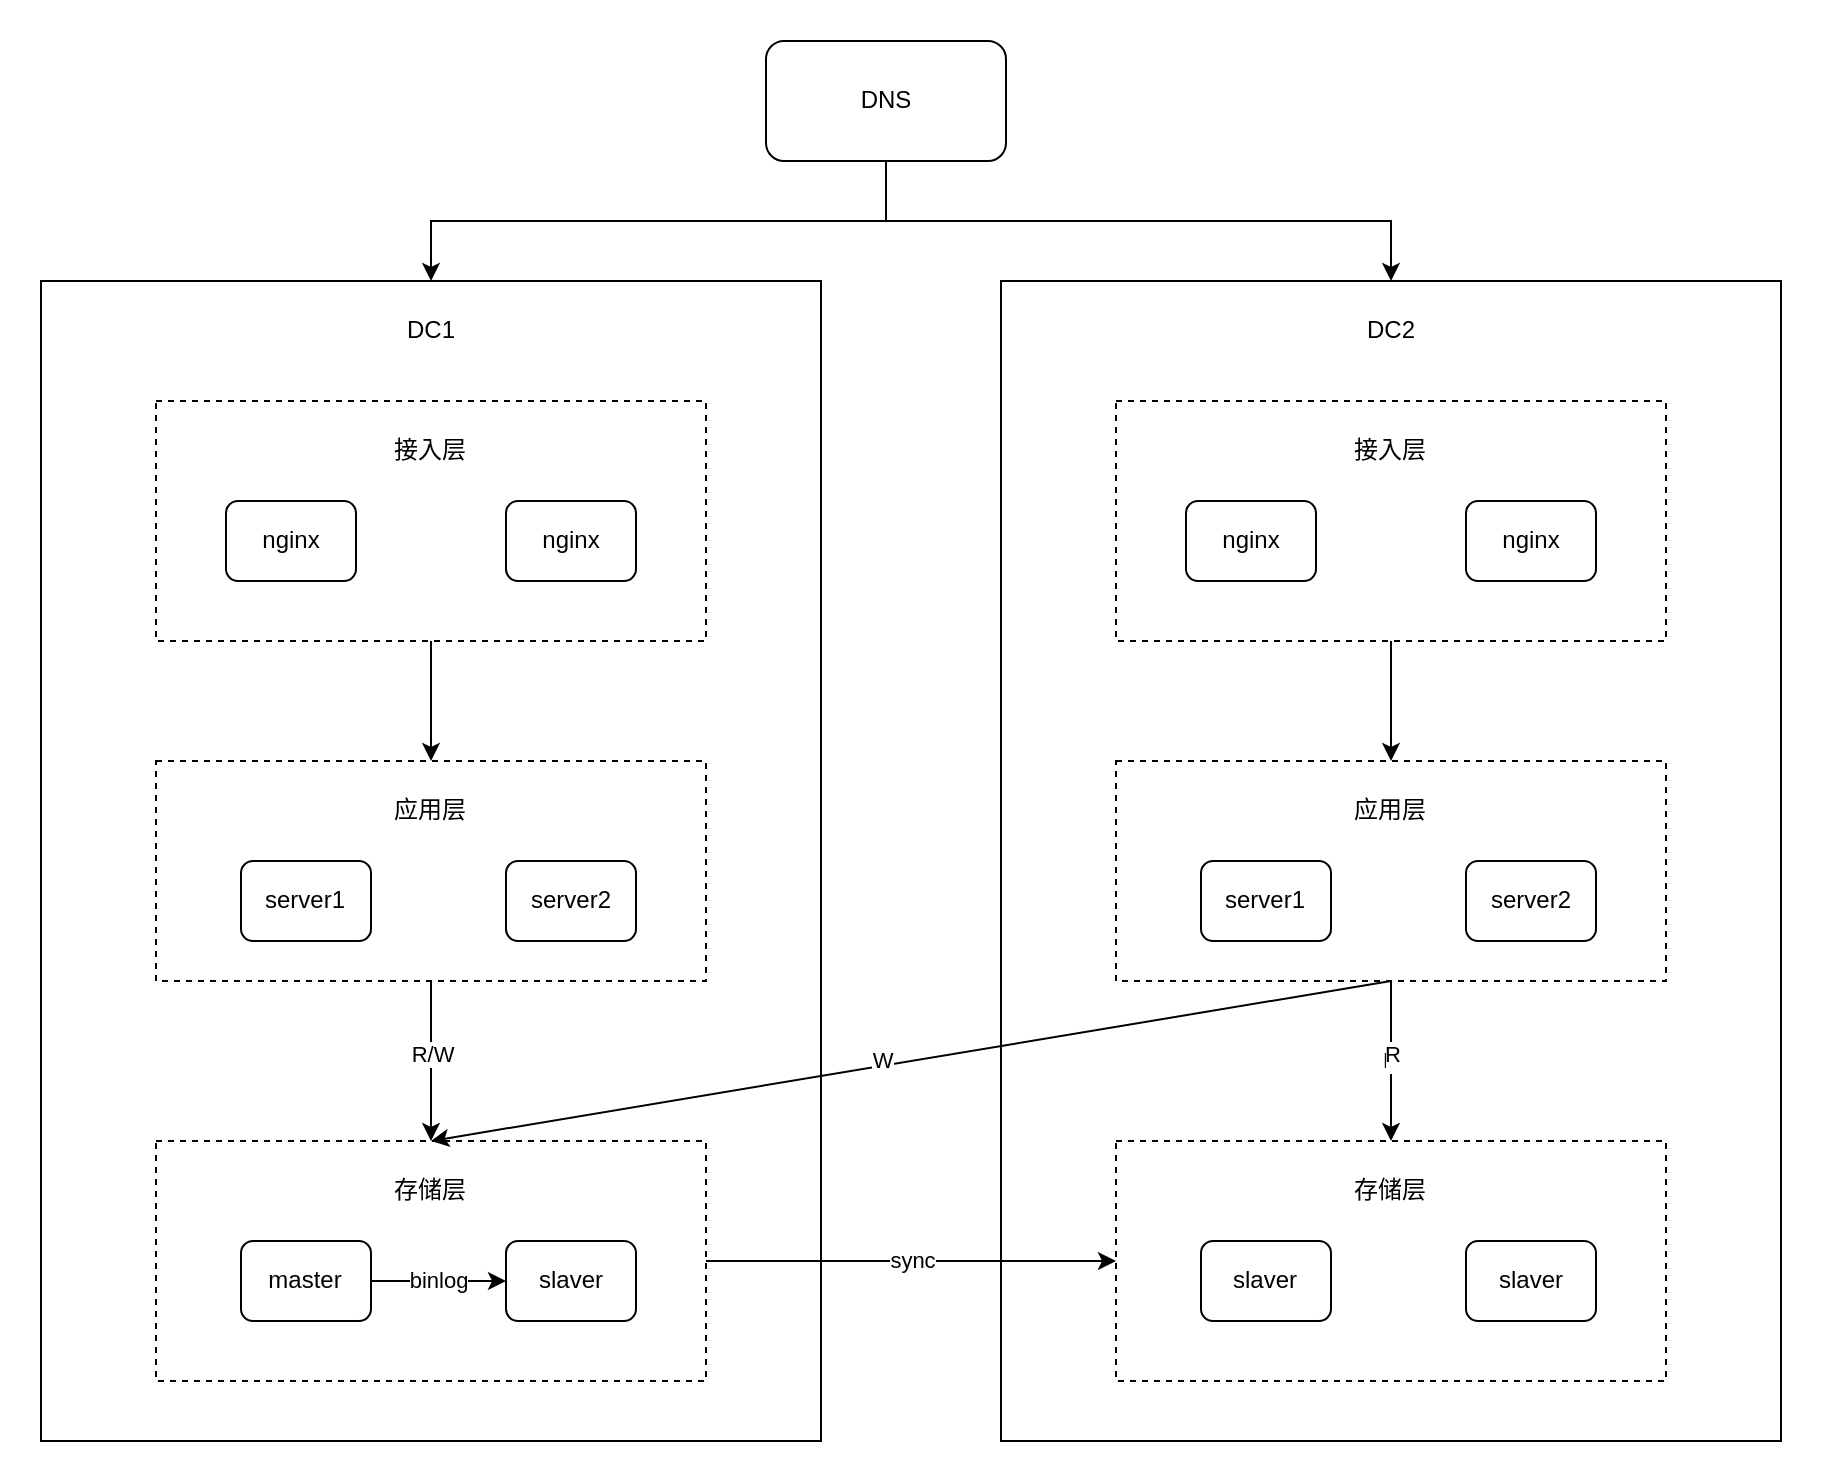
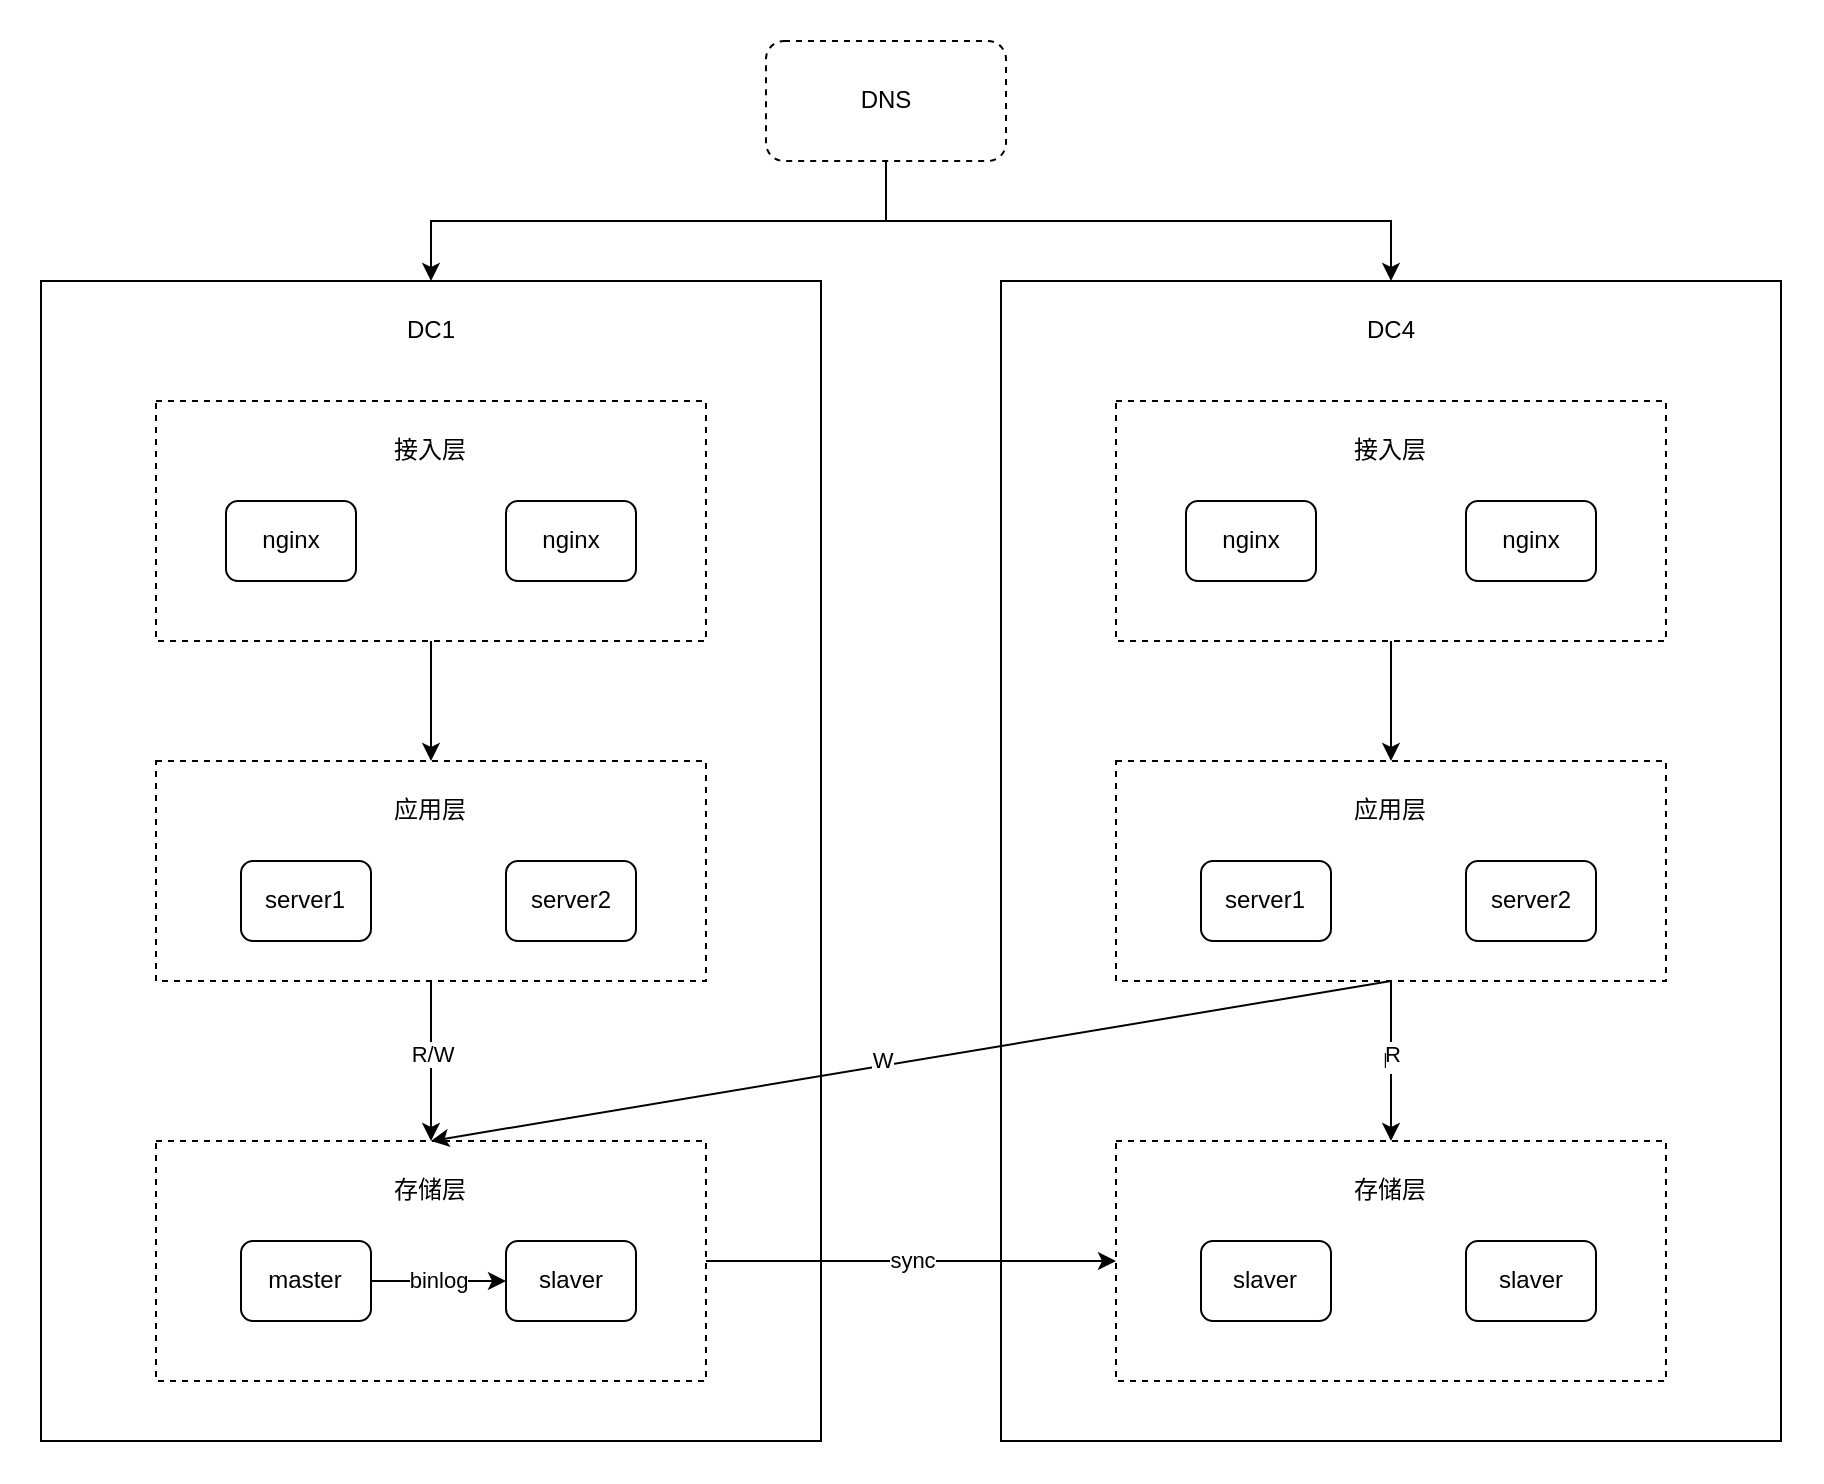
node "DNS": style solid -> dashed
node "DC2": label "DC2" -> "DC4"
